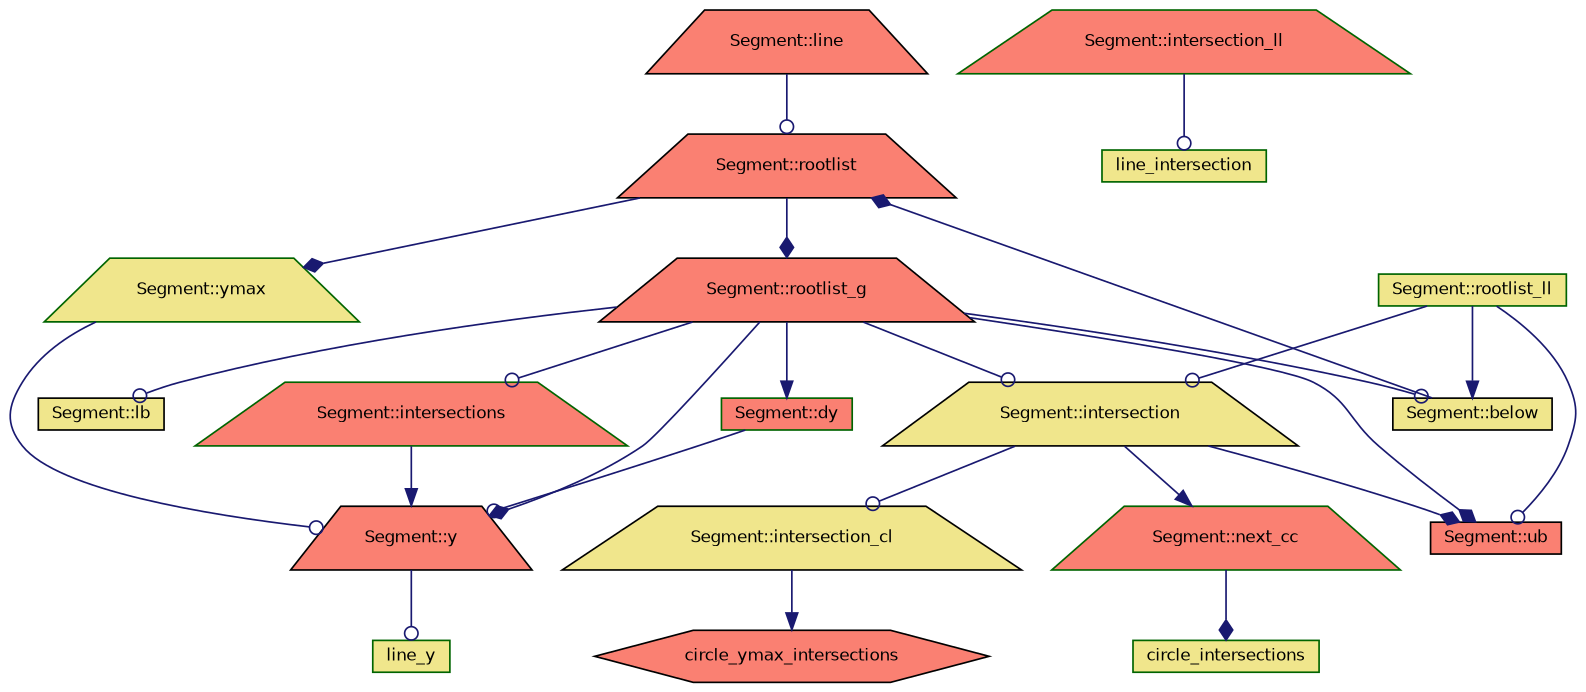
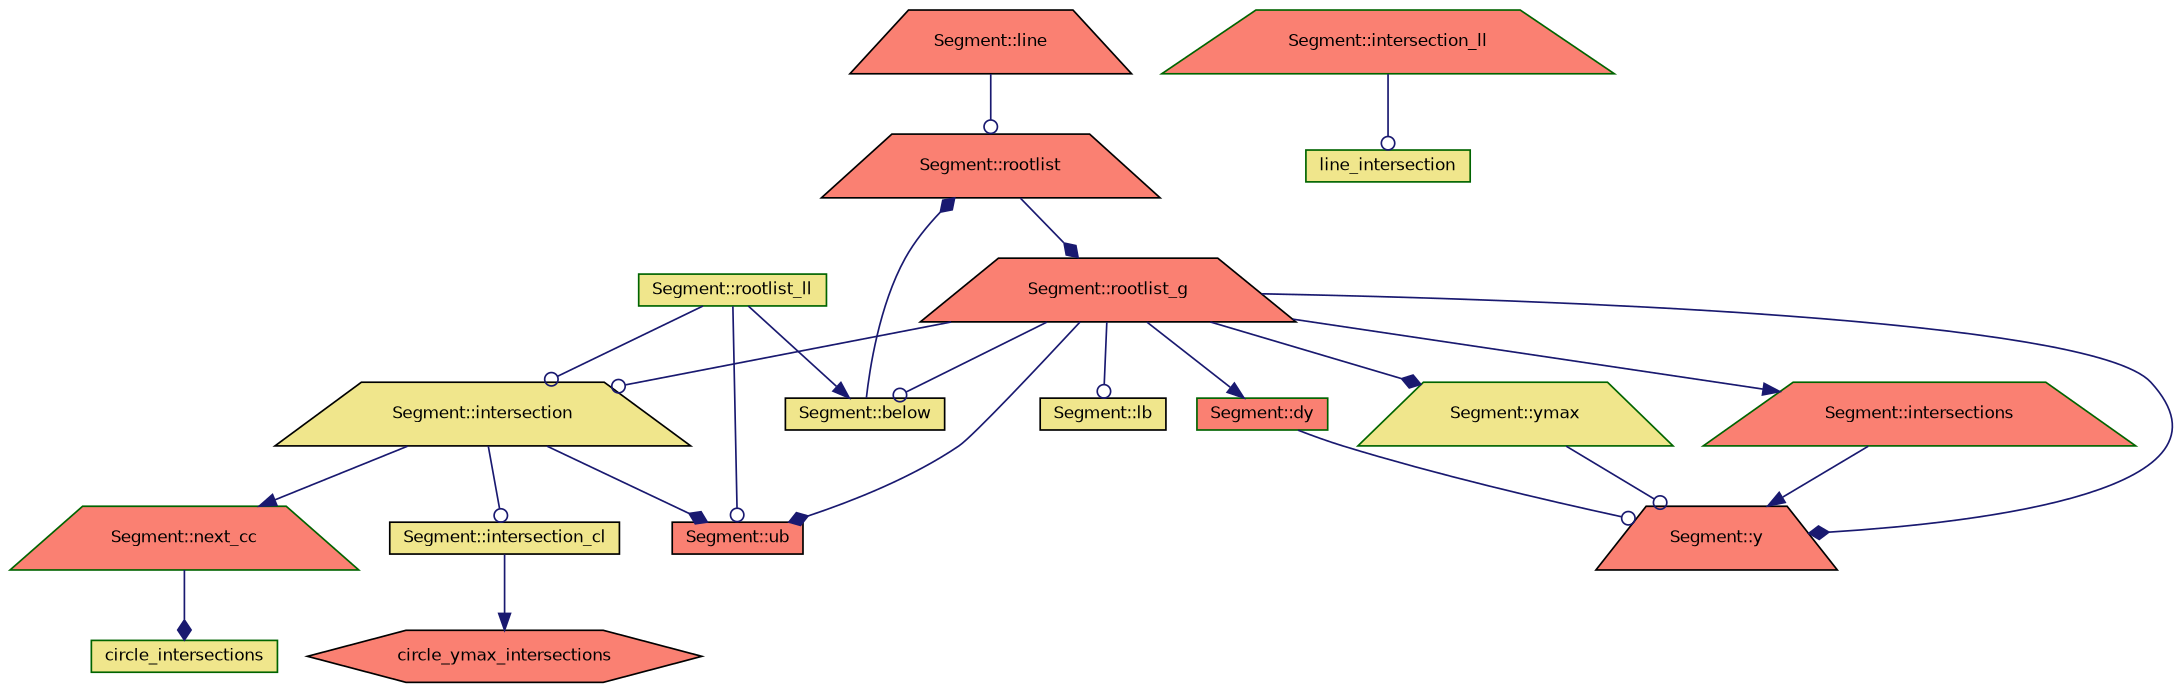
edge "Segment::rootlist" -> "Segment::ymax": now "Segment::rootlist_g" -> "Segment::ymax"
edge "Segment::rootlist_g" -> "Segment::intersections": arrowhead odot -> normal
node "Segment::intersection_cl": shape trapezium -> box
node "line_y": removed
